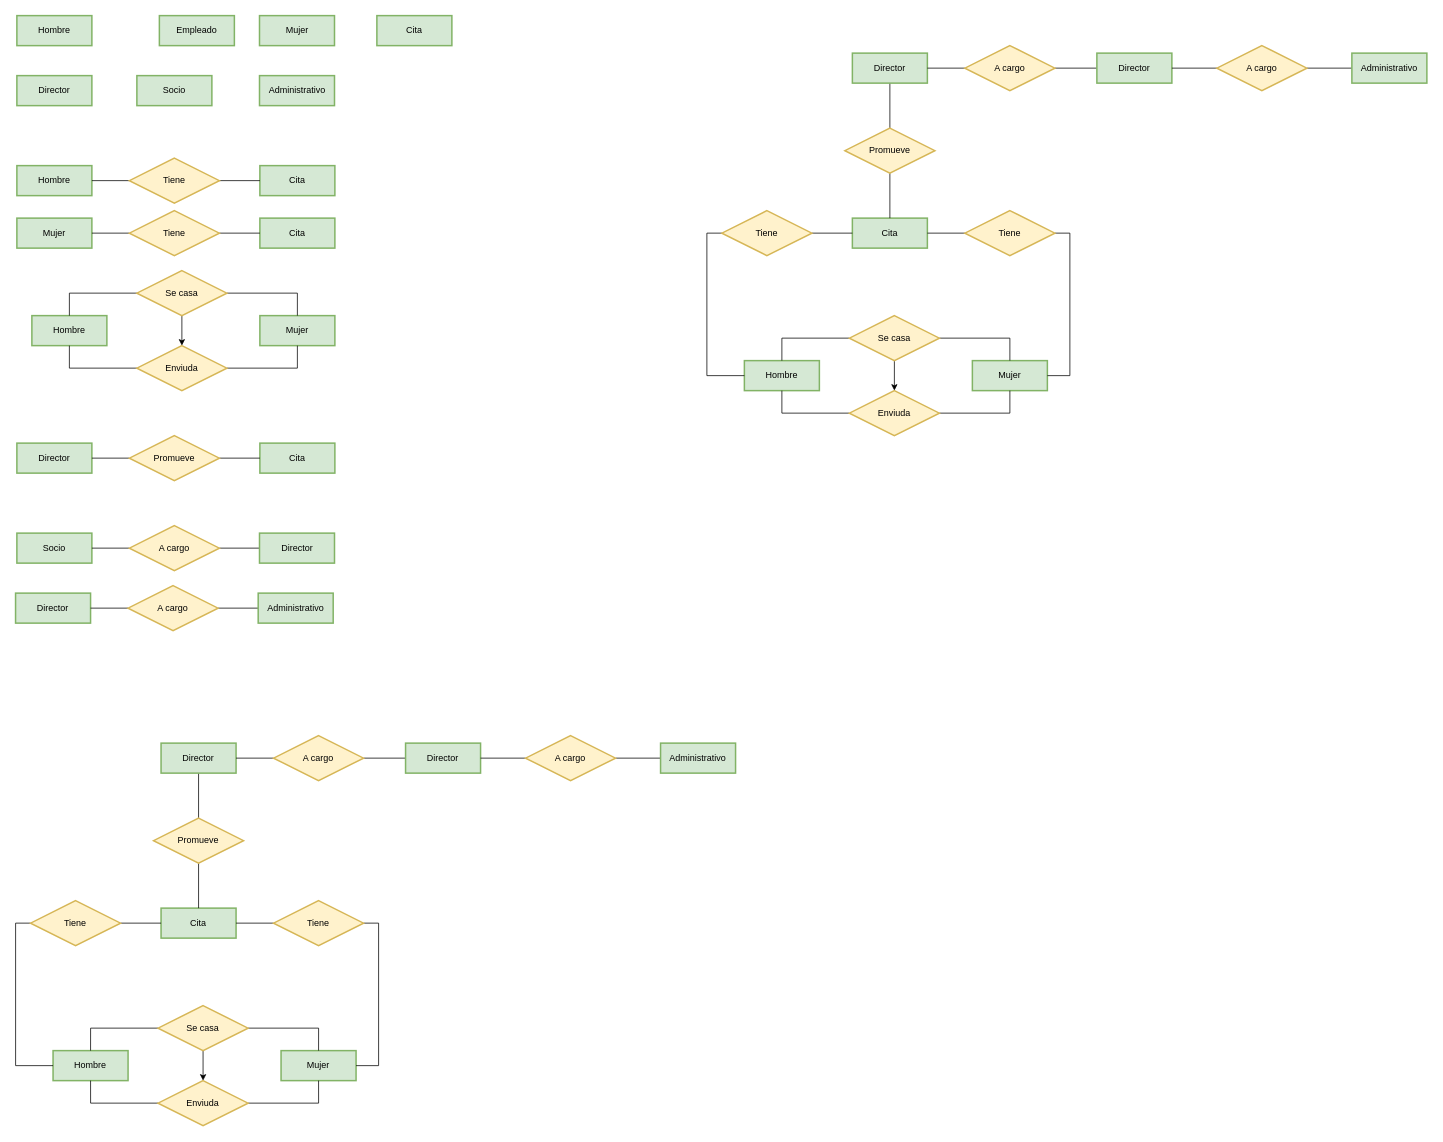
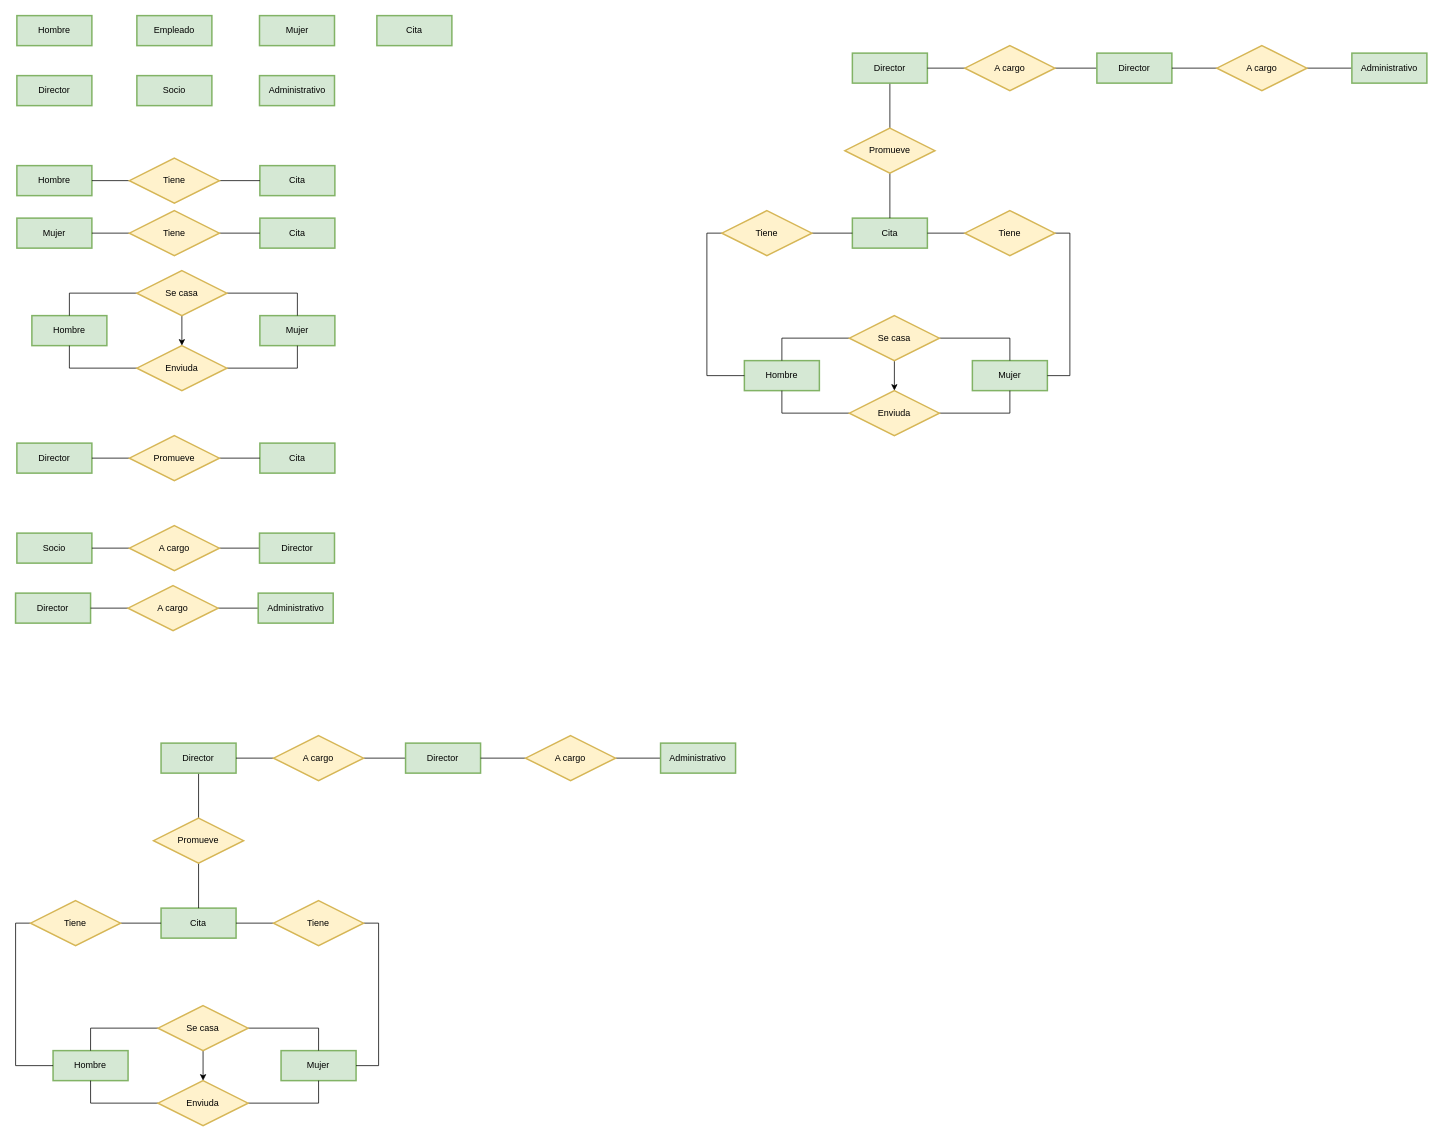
node "Empleado": moved (197, 30) -> (174, 30)
